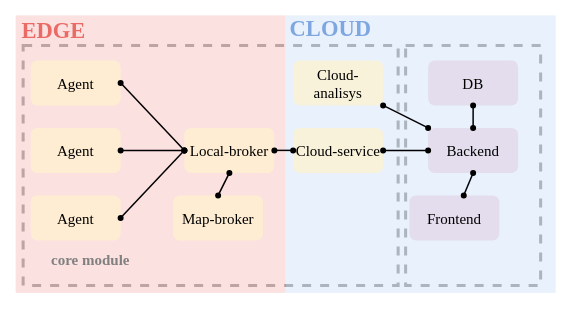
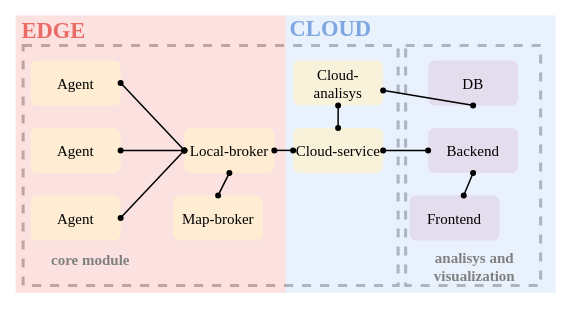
edge "Cloud-analisys" -- "Backend": now "Cloud-analisys" -- "Cloud-service"
edge "DB" -- "Backend": now "DB" -- "Cloud-analisys"
node "analisys and visualization": added
